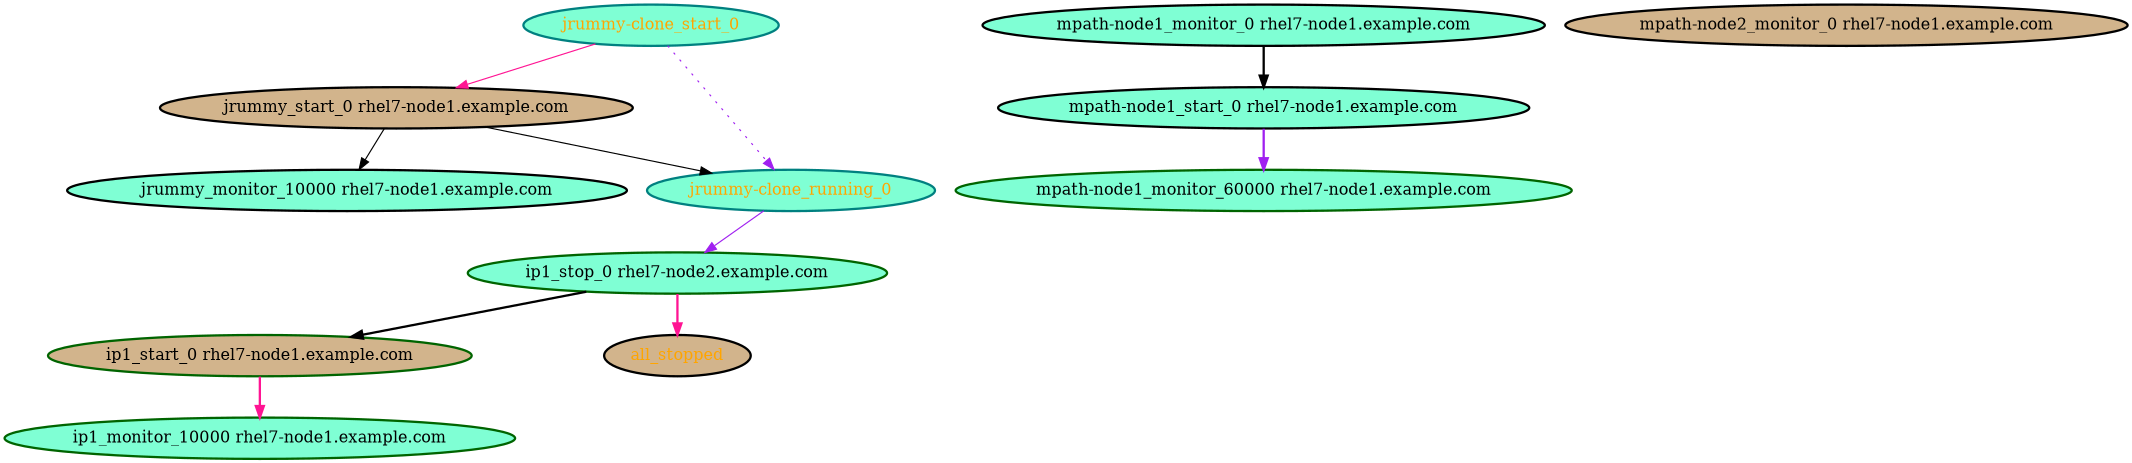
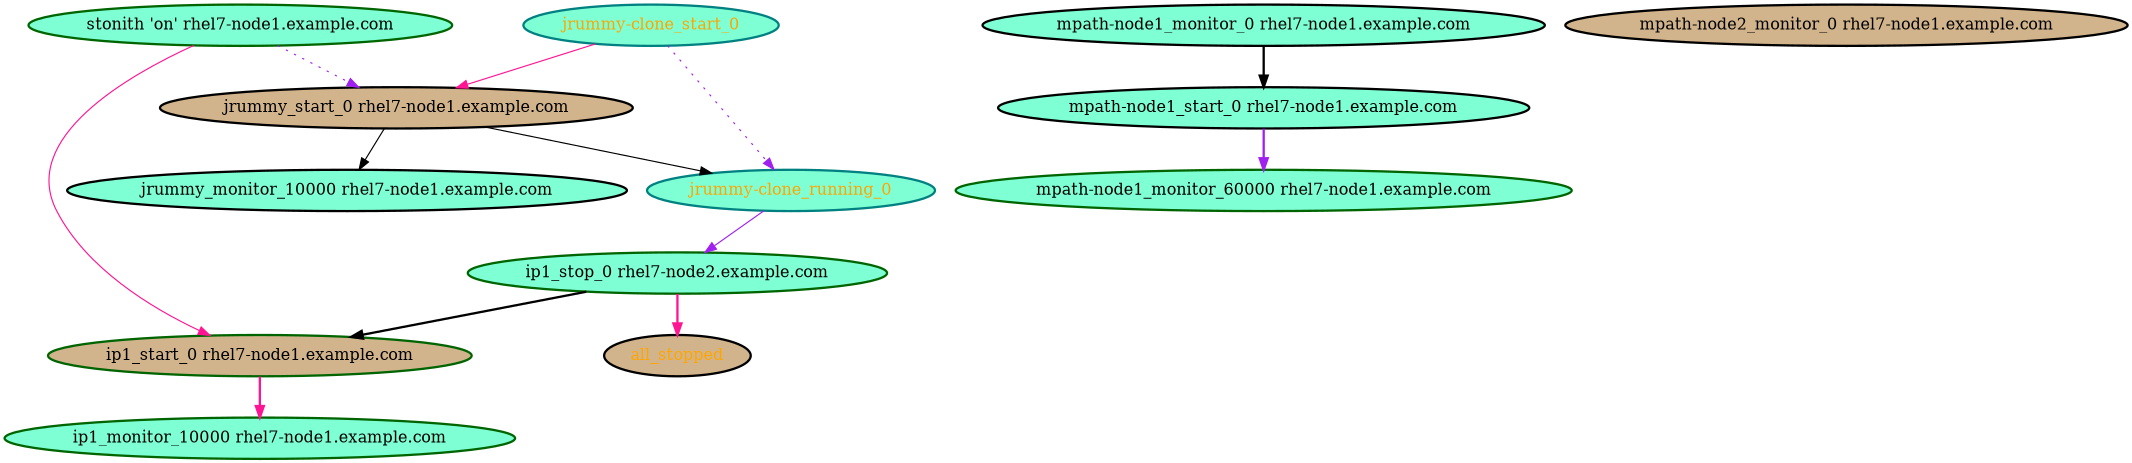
node "stonith 'on' rhel7-node1.example.com": added
